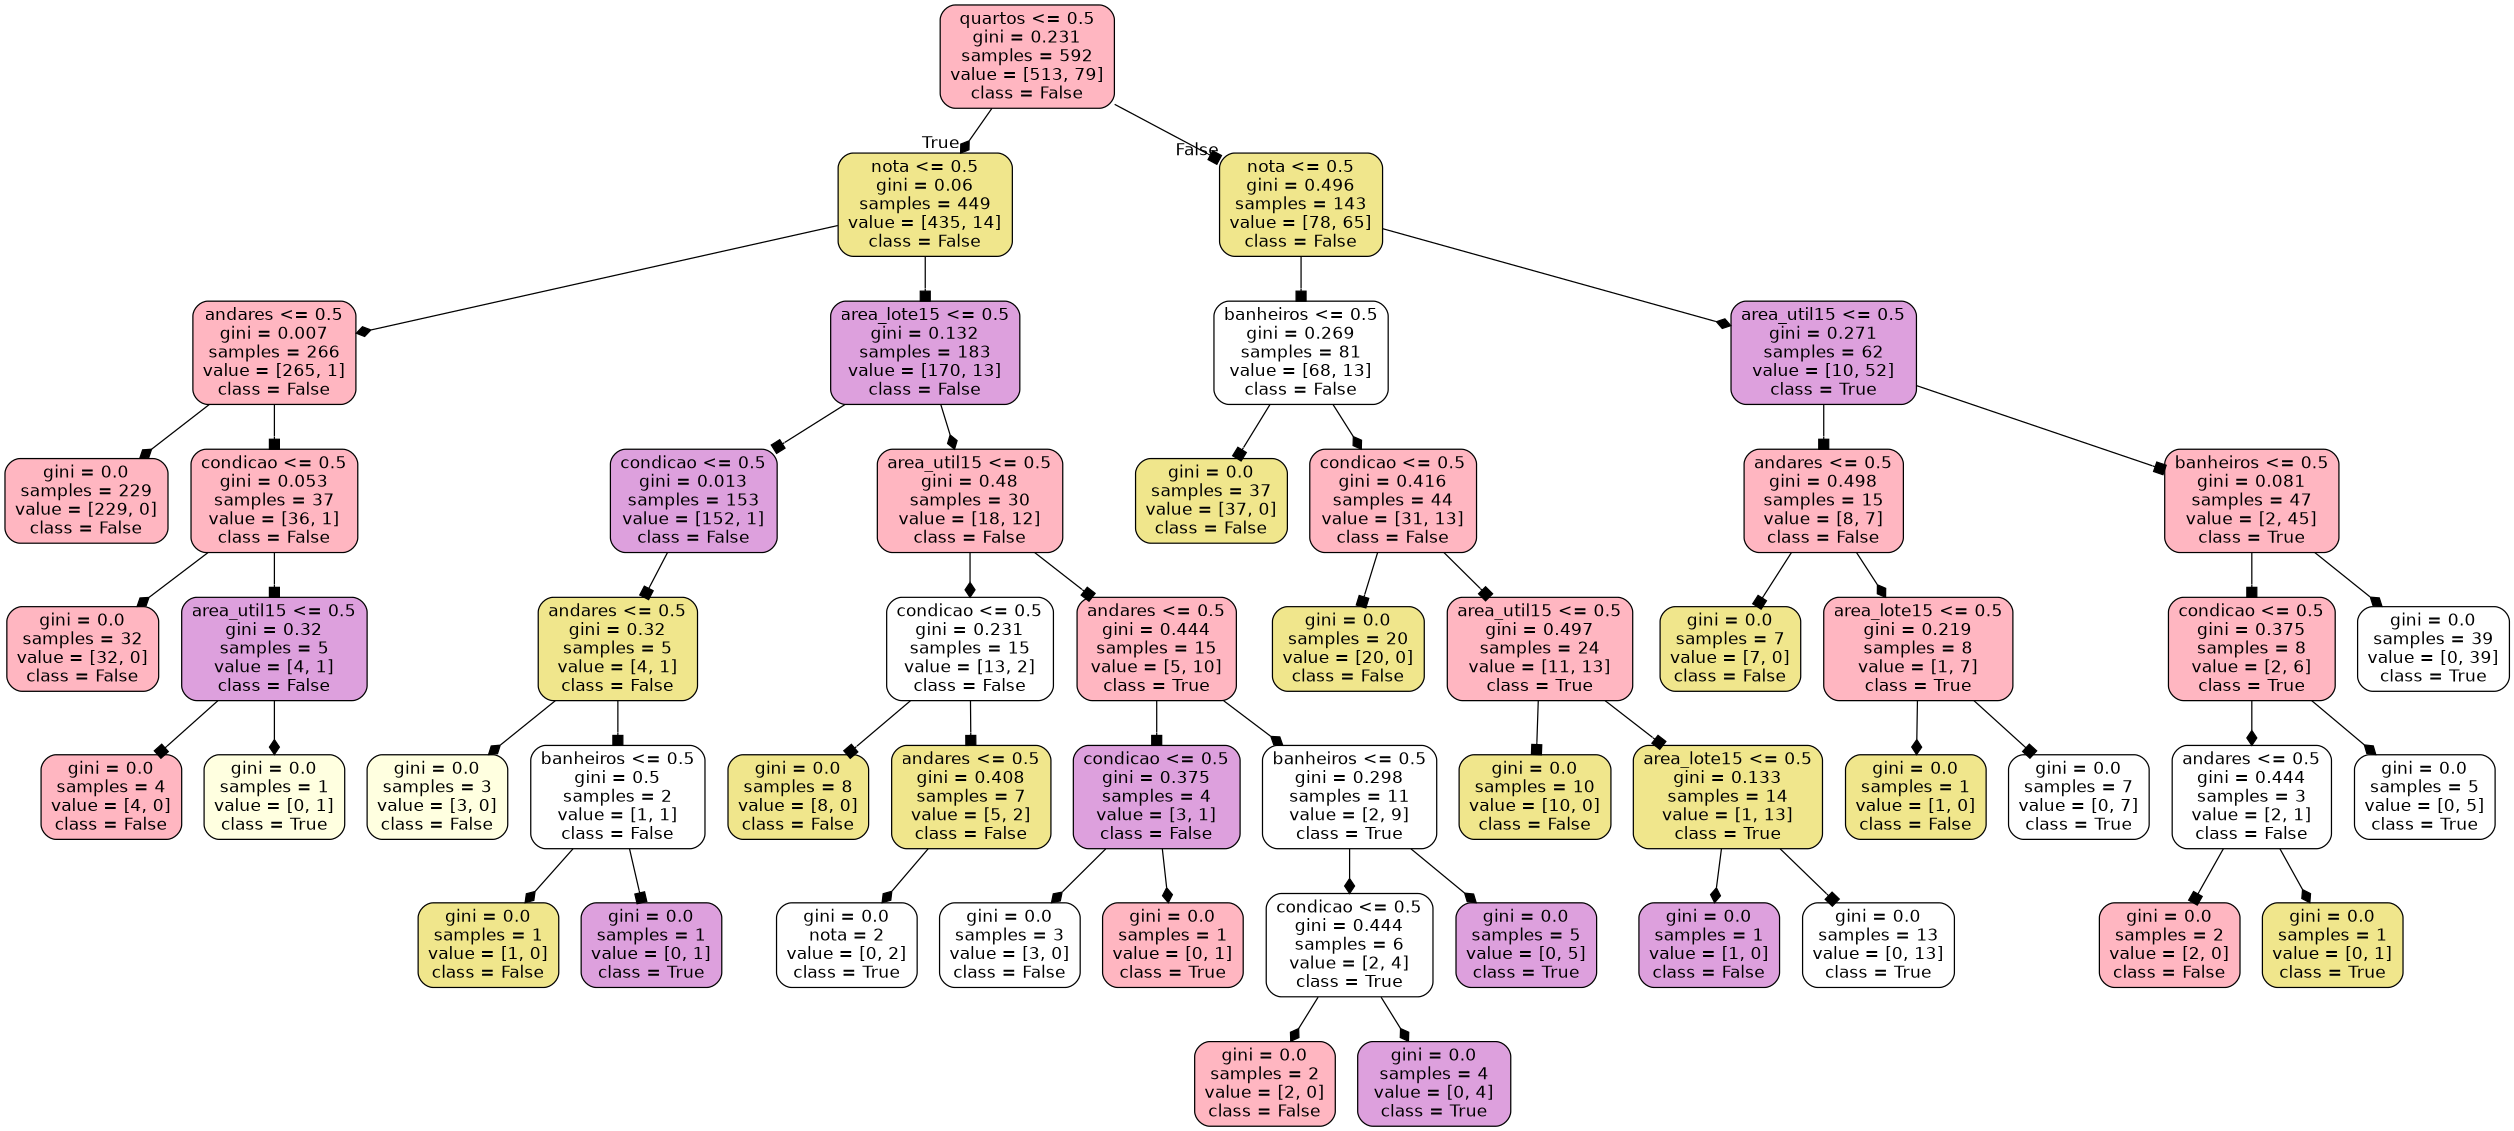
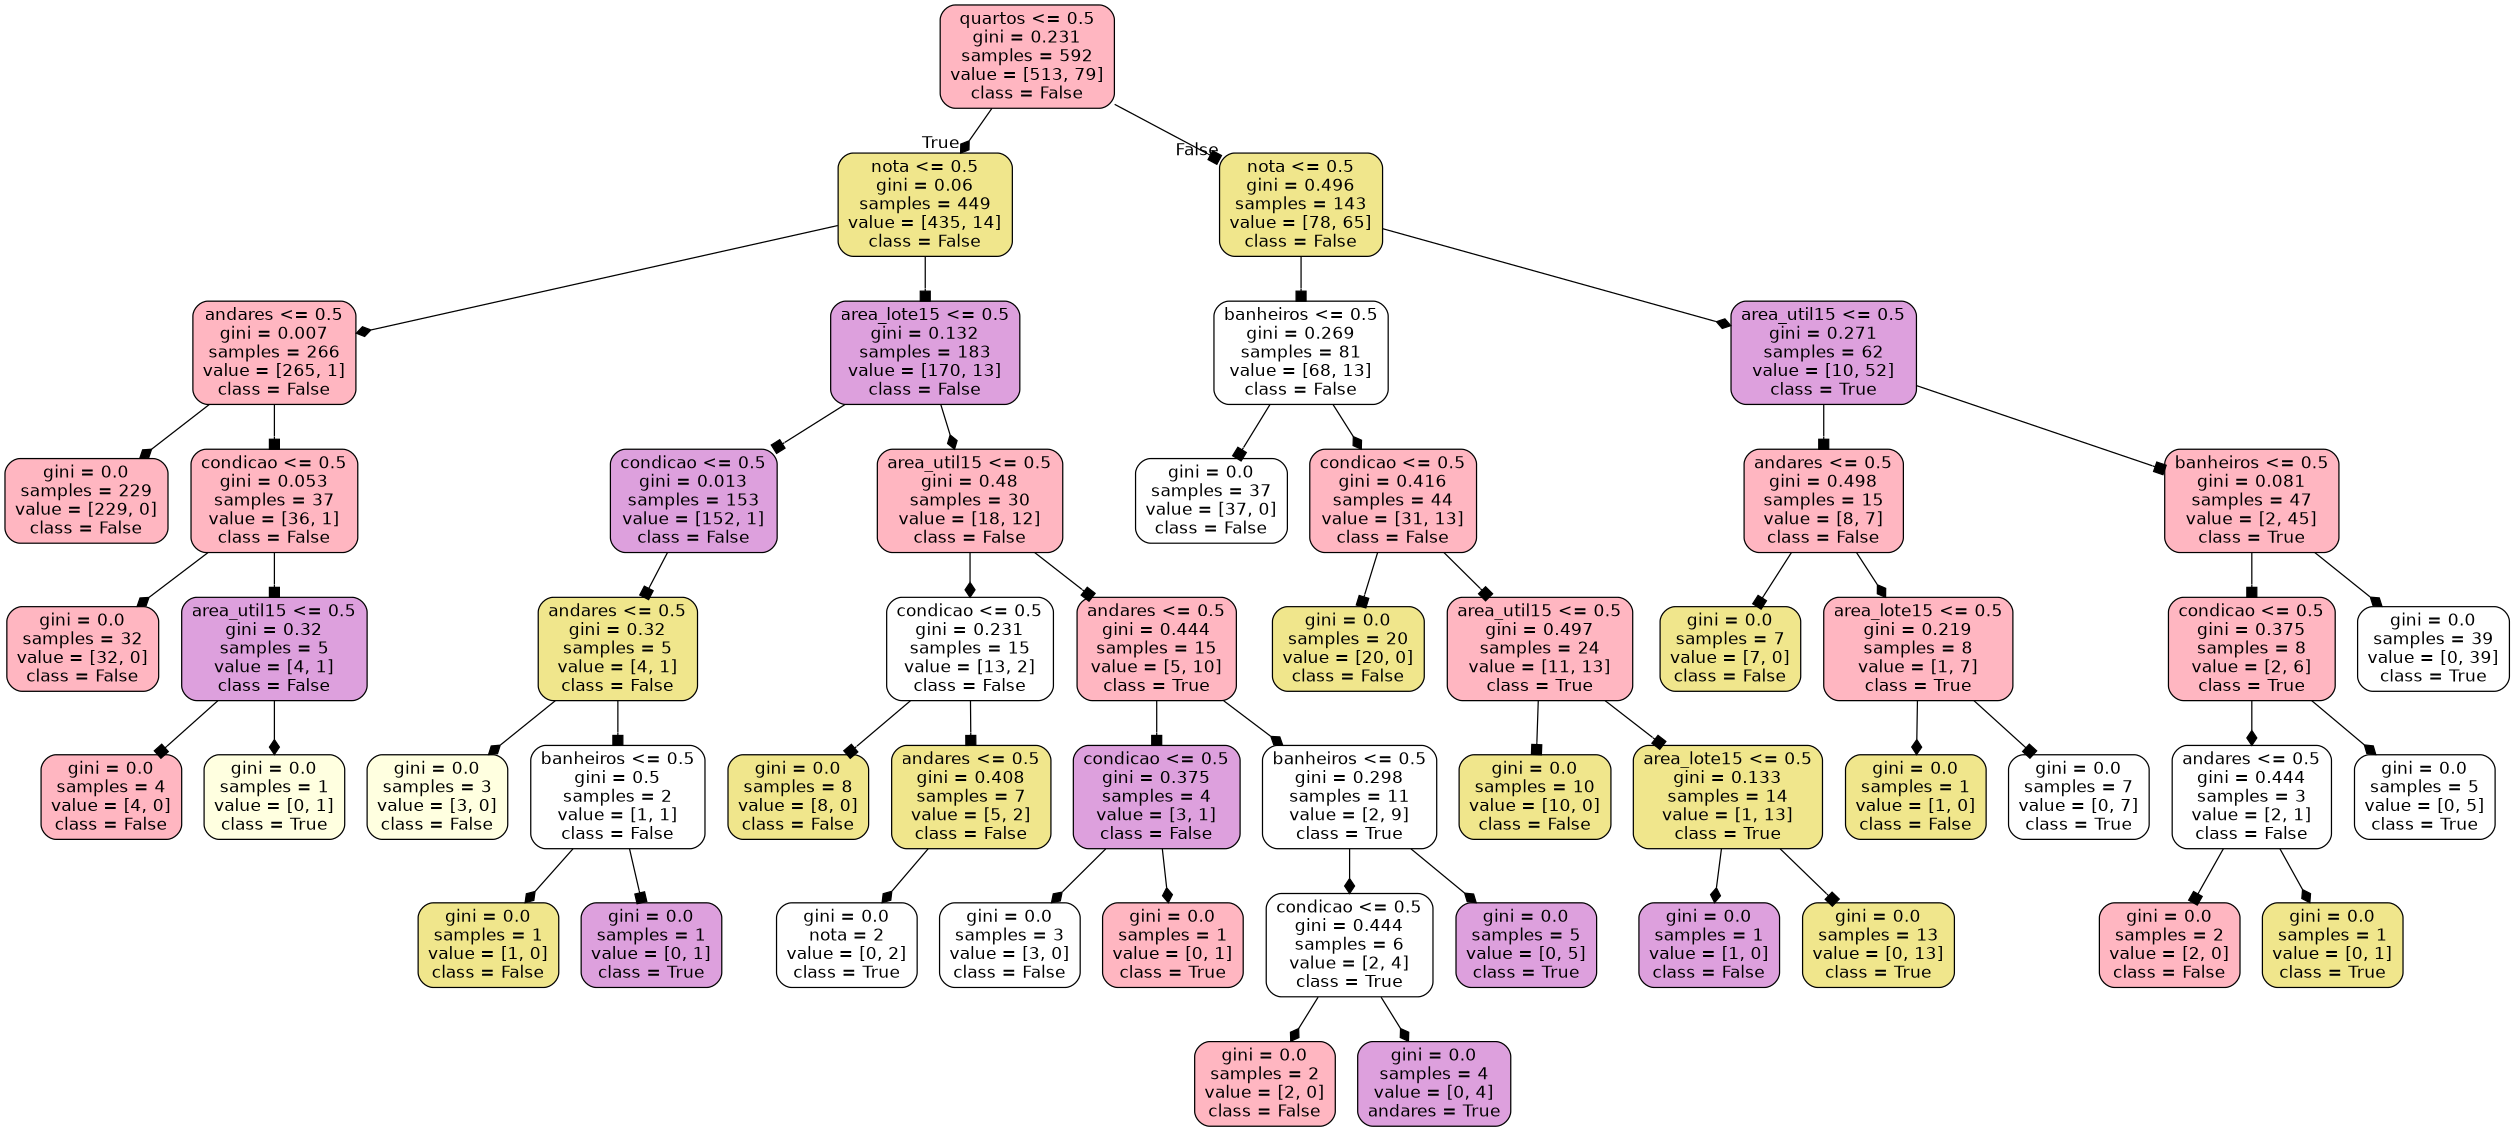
node "gini = 0.0 samples = 37 value = [37, 0] class = False": fillcolor khaki -> white
node "gini = 0.0 samples = 13 value = [0, 13] class = True": fillcolor white -> khaki
node "gini = 0.0 samples = 4 value = [0, 4] class = True": label "gini = 0.0 samples = 4 value = [0, 4] class = True" -> "gini = 0.0 samples = 4 value = [0, 4] andares = True"
